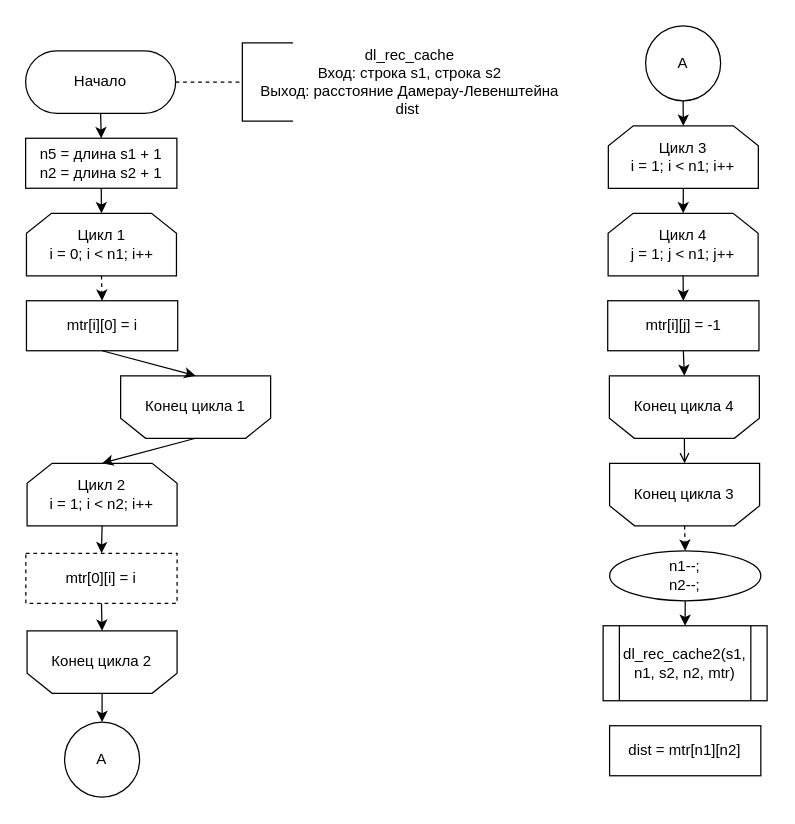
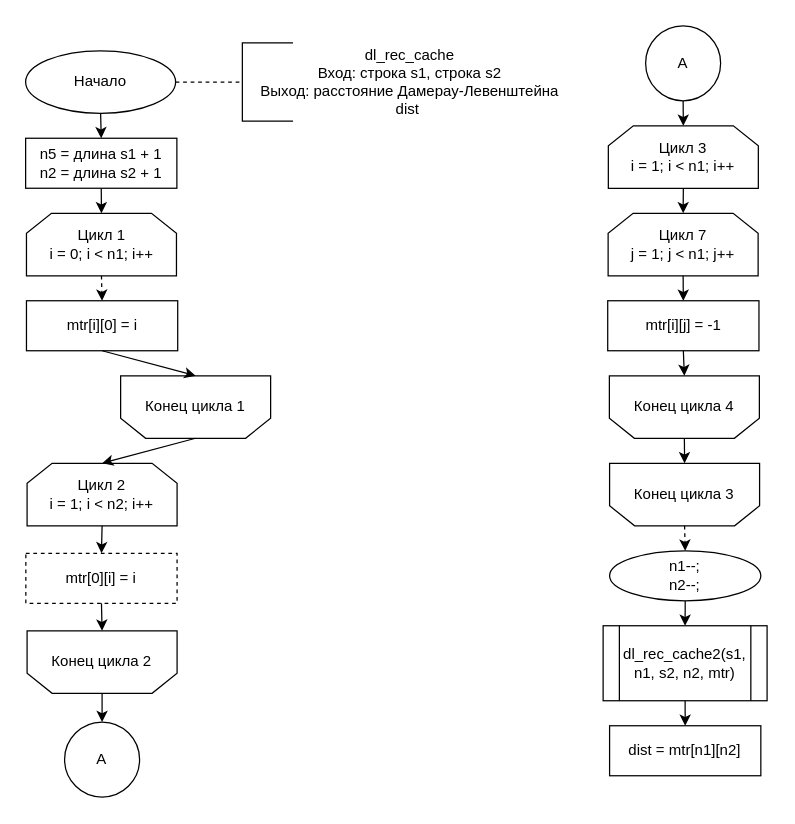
node "Начало": shape rounded rectangle -> ellipse
node "Цикл 4 j = 1; j < n1; j++": label "Цикл 4 j = 1; j < n1; j++" -> "Цикл 7 j = 1; j < n1; j++"
edge "Конец цикла 4" -> "Конец цикла 3": arrowhead open -> classic
edge "dl_rec_cache2(s1, n1, s2, n2, mtr)" -> "dist = mtr[n1][n2]": added
